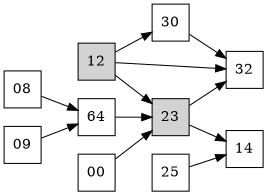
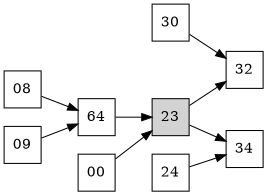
node "12": removed
node "14": label "14" -> "34"
node "25": label "25" -> "24"
